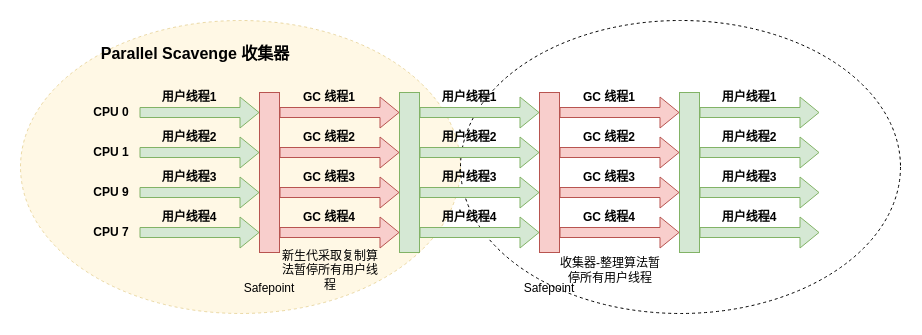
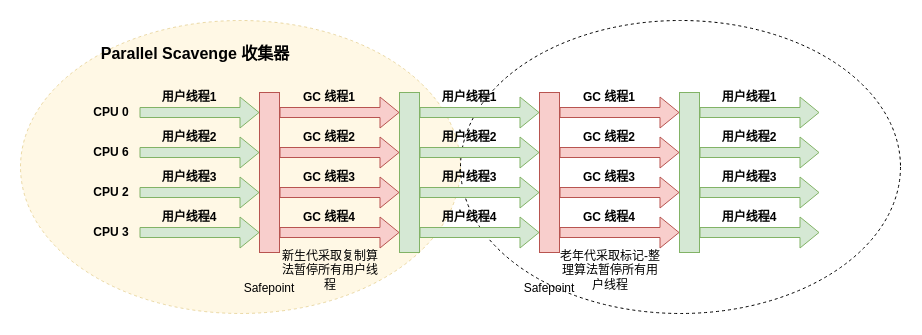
node "CPU 1": label "CPU 1" -> "CPU 6"
node "CPU 9": label "CPU 9" -> "CPU 2"
node "CPU 7": label "CPU 7" -> "CPU 3"
node "收集器-整理算法暂停所有用户线程": label "收集器-整理算法暂停所有用户线程" -> "老年代采取标记-整理算法暂停所有用户线程"
